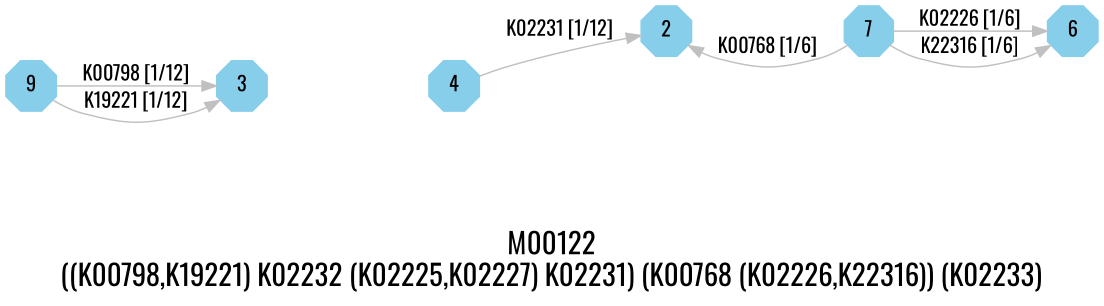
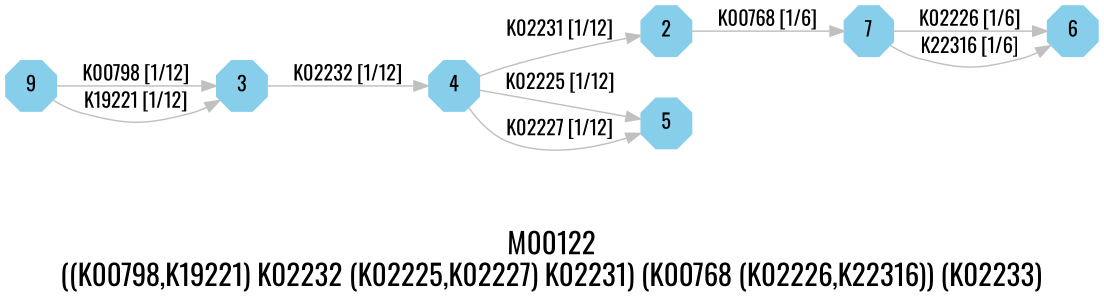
edge "7" -> "2": reversed
edge "3" -> "4": added, label "K02232 [1/12]"
node "5": added
